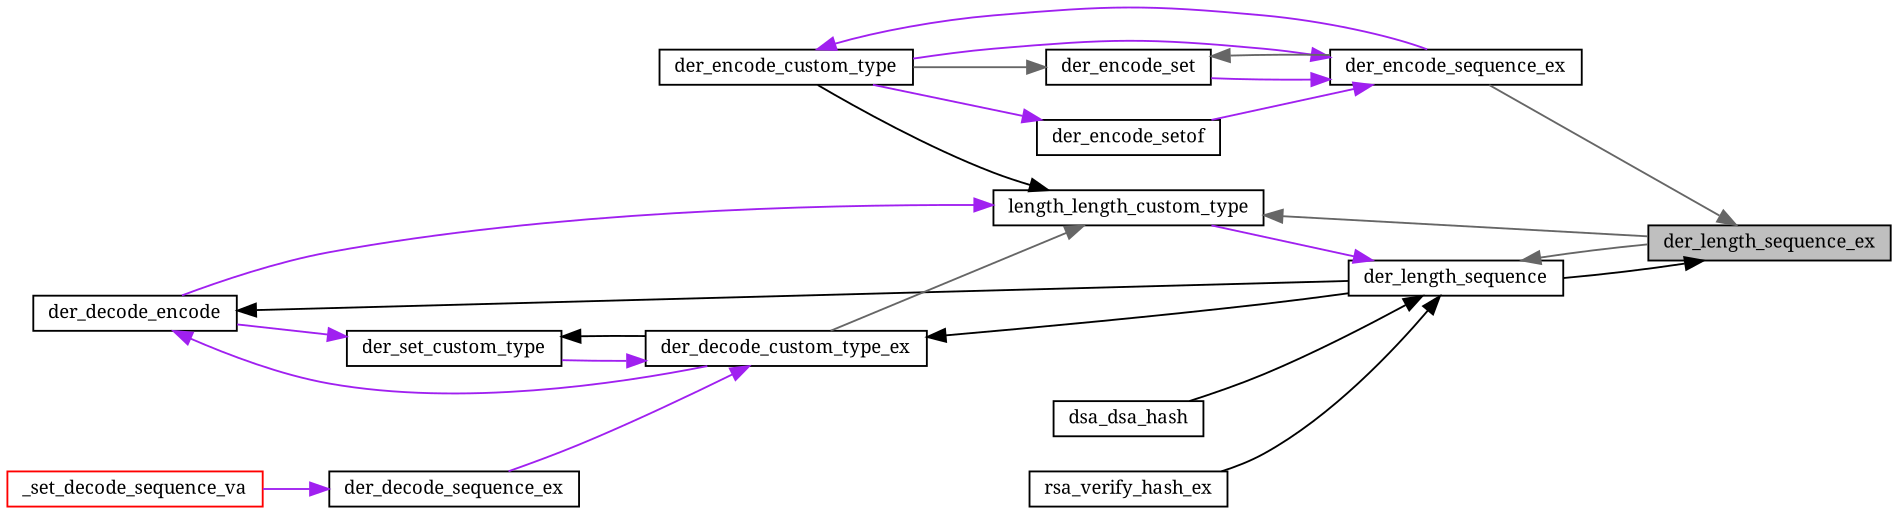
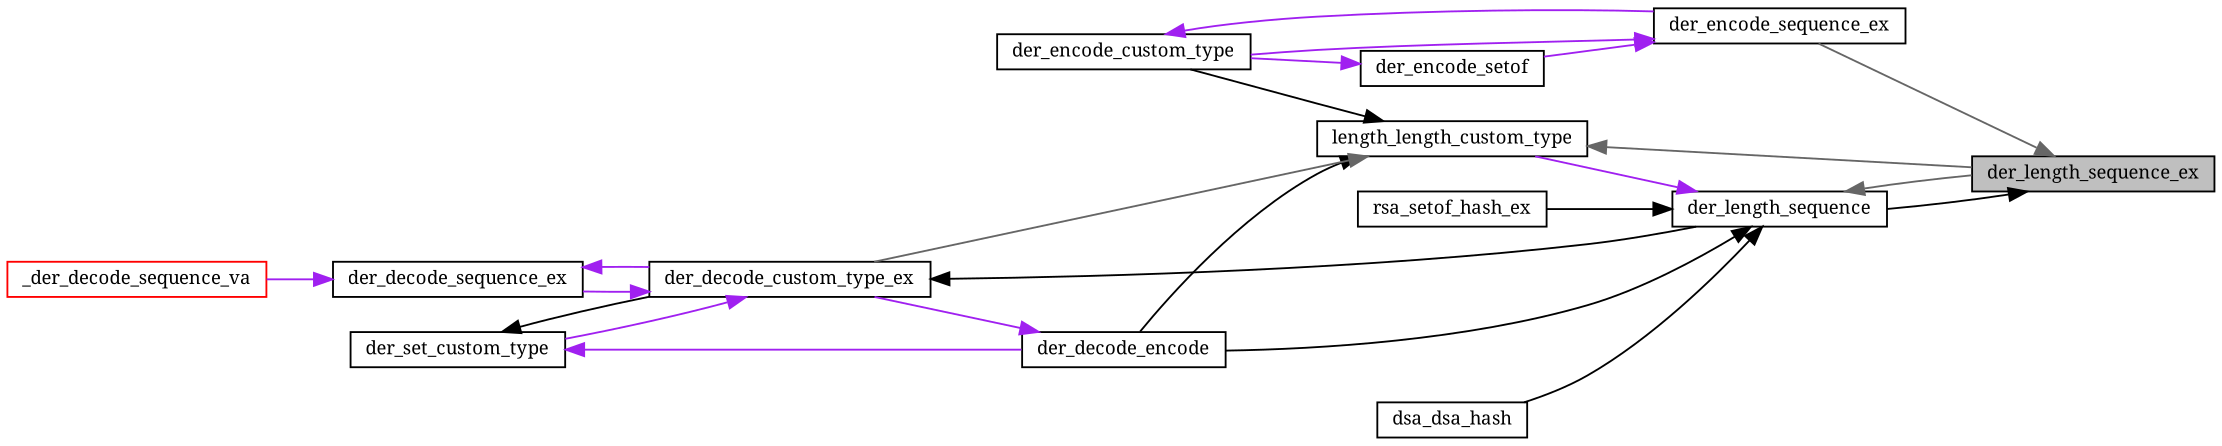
node "der_encode_set": removed
edge "der_decode_encode" -> "length_length_custom_type": color purple -> black
edge "der_decode_custom_type_ex" -> "der_decode_sequence_ex": added
edge "der_length_sequence" -> "der_decode_encode": reversed
node "_set_decode_sequence_va": label "_set_decode_sequence_va" -> "_der_decode_sequence_va"
node "rsa_verify_hash_ex": label "rsa_verify_hash_ex" -> "rsa_setof_hash_ex"
